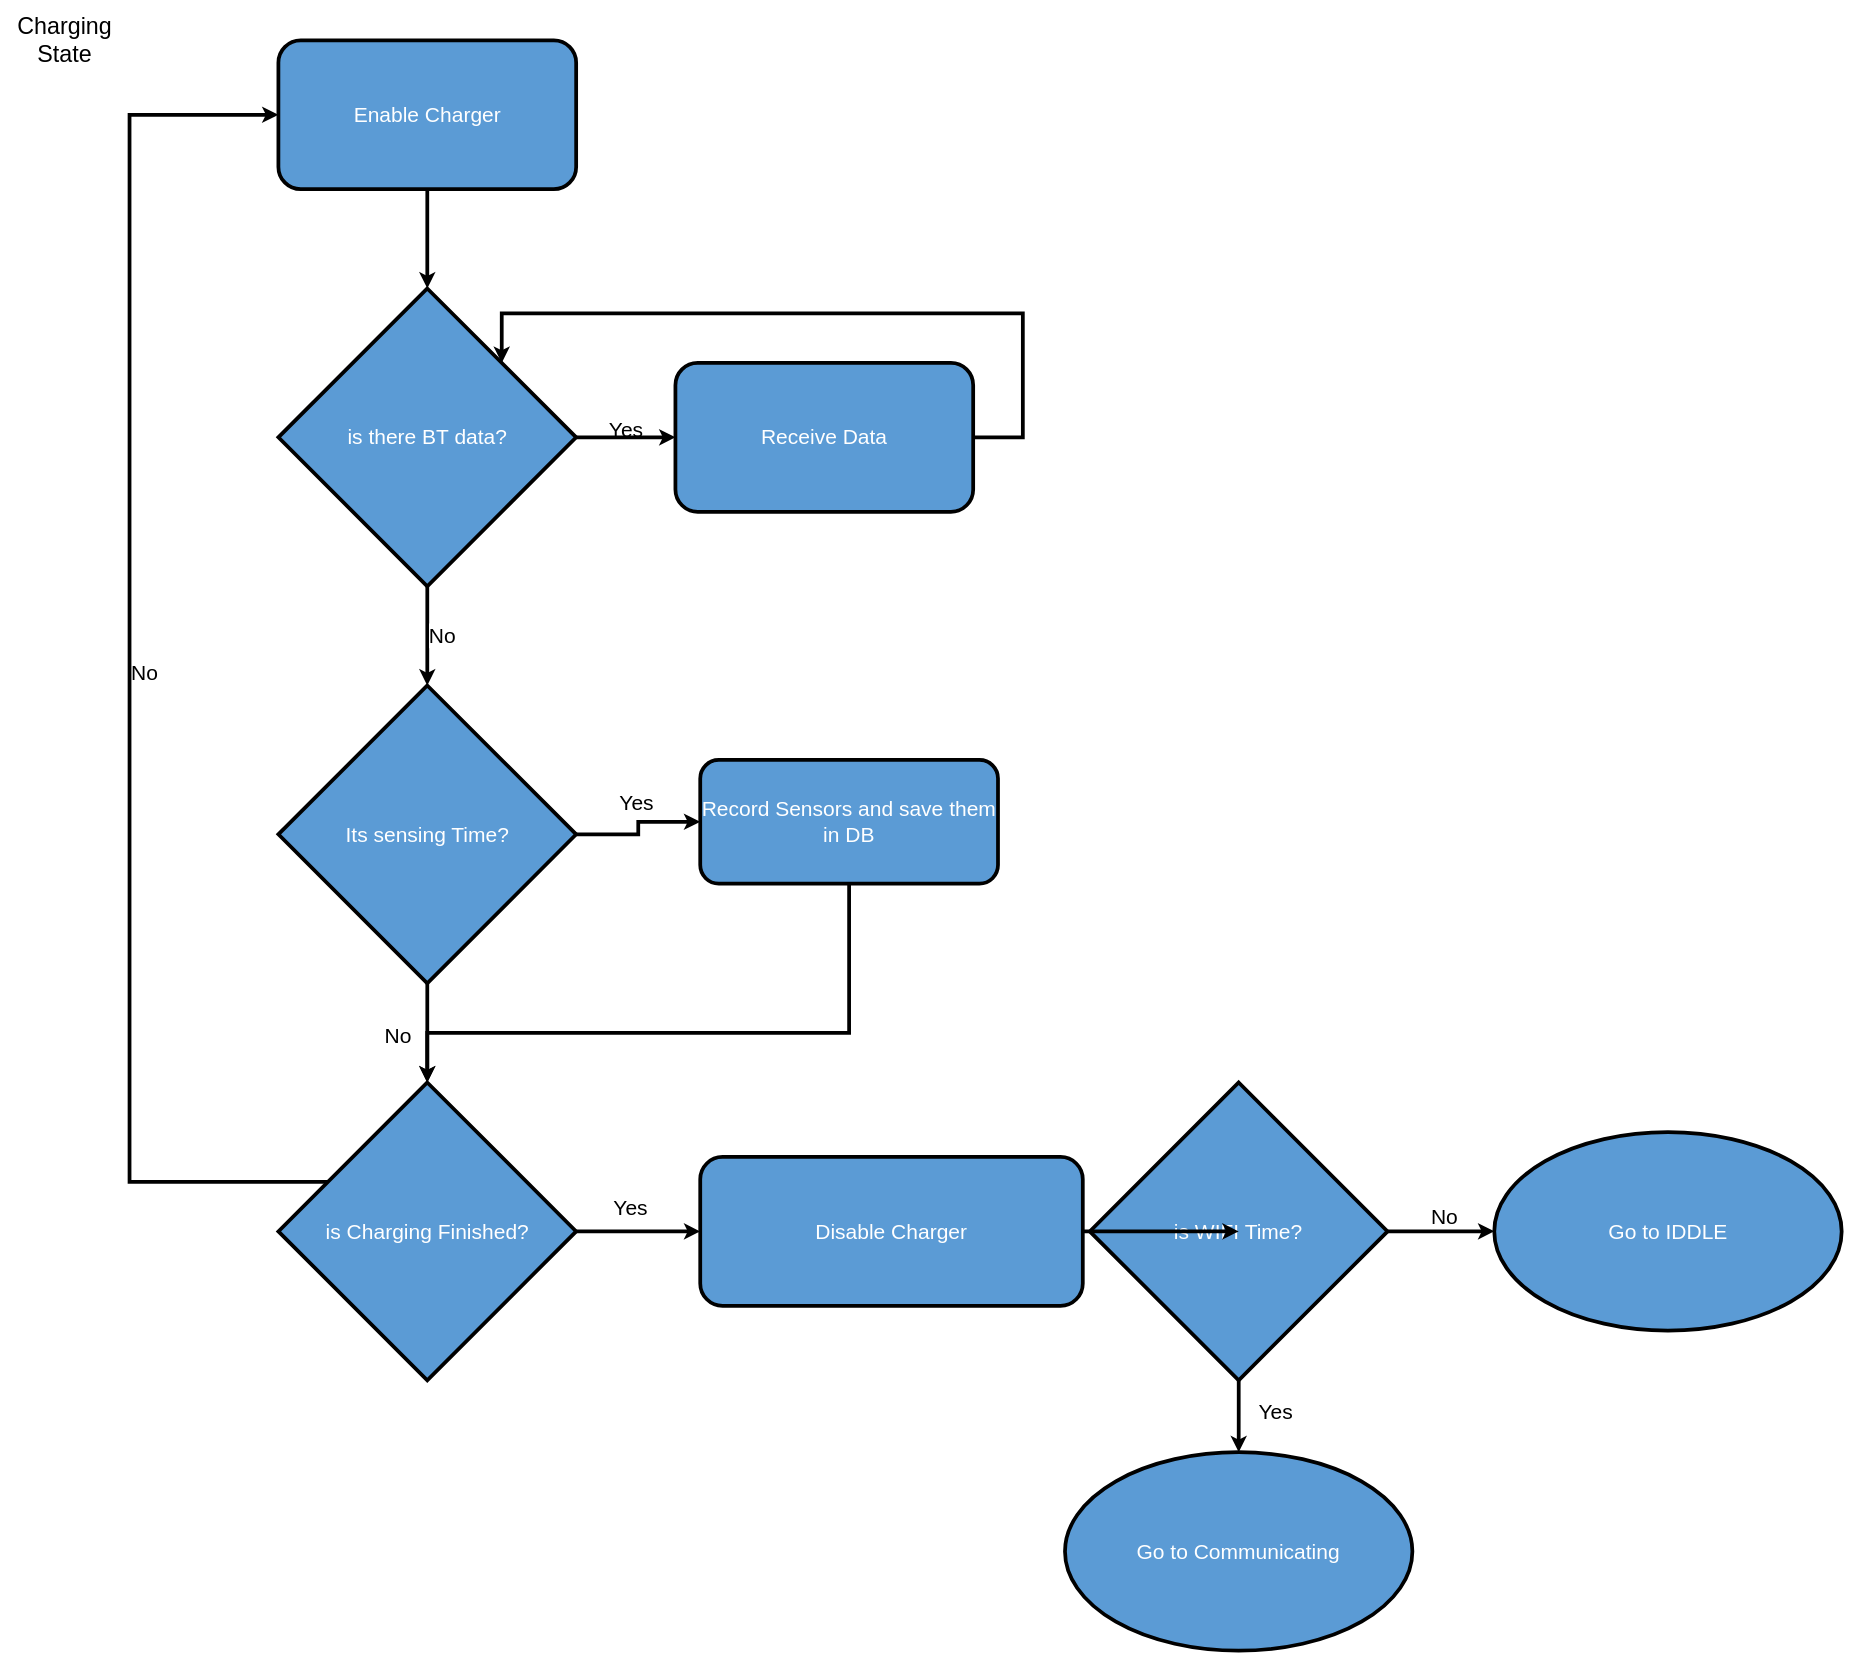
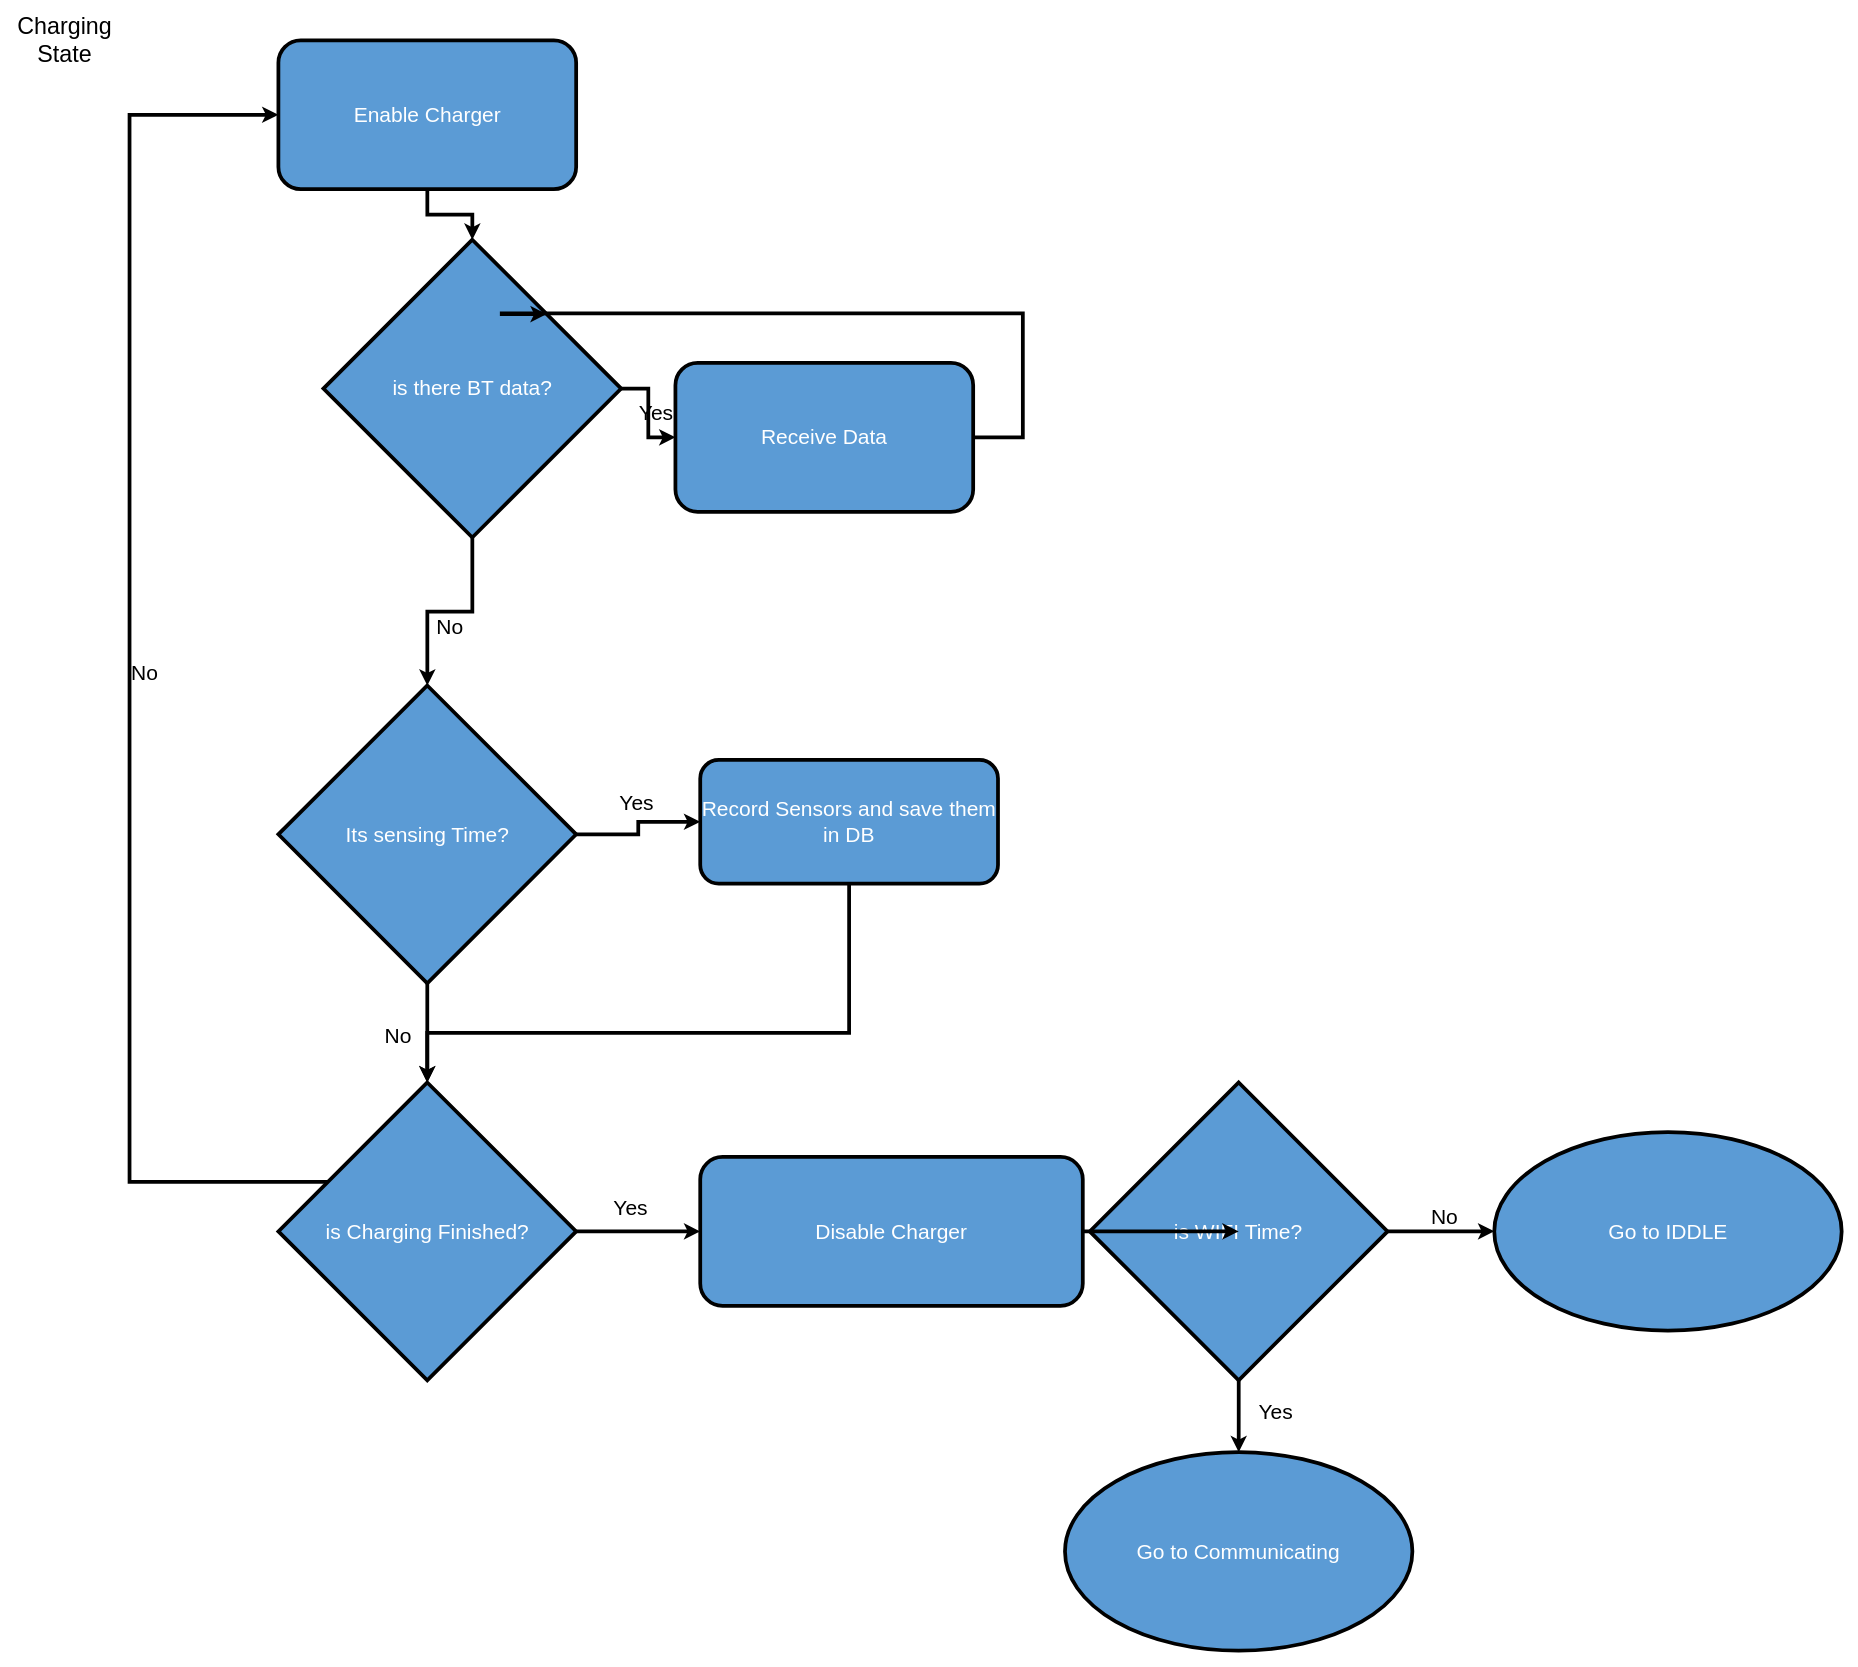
node "is there BT data?": moved (427, 437) -> (472, 388)
